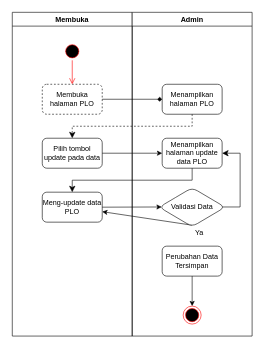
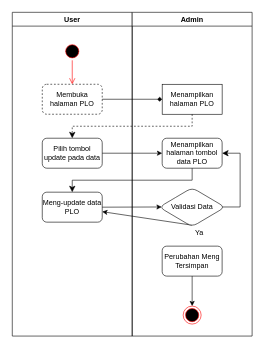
node "Membuka": label "Membuka" -> "User"
node "Menampilkan halaman PLO": shape rounded rectangle -> rectangle
node "Menampilkan halaman update data PLO": label "Menampilkan halaman update data PLO" -> "Menampilkan halaman tombol data PLO"
node "Perubahan Data Tersimpan": label "Perubahan Data Tersimpan" -> "Perubahan Meng Tersimpan"
